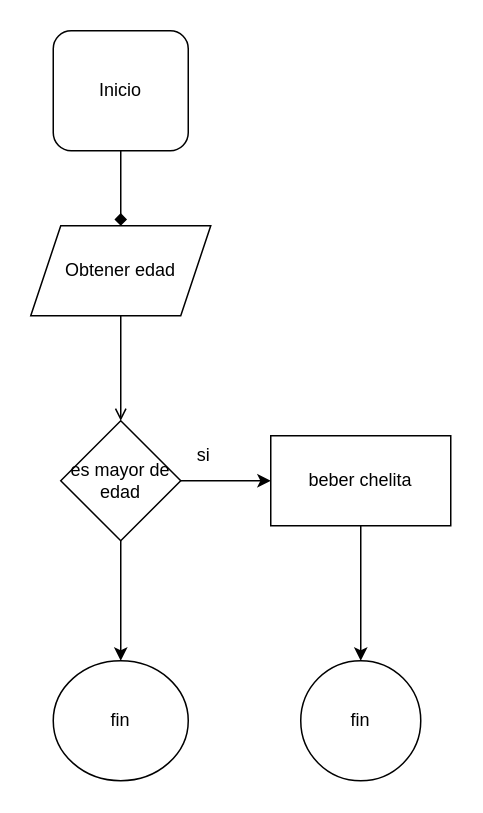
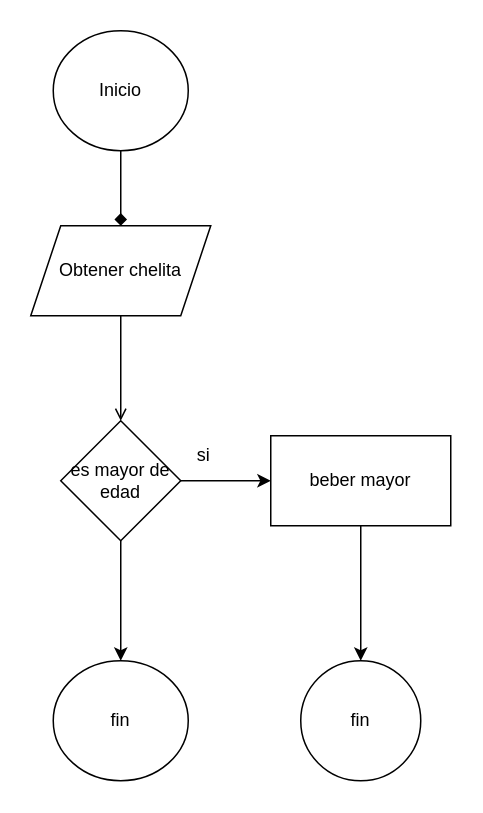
node "Inicio": shape rounded rectangle -> ellipse
node "Obtener edad": label "Obtener edad" -> "Obtener chelita"
node "beber chelita": label "beber chelita" -> "beber mayor"
